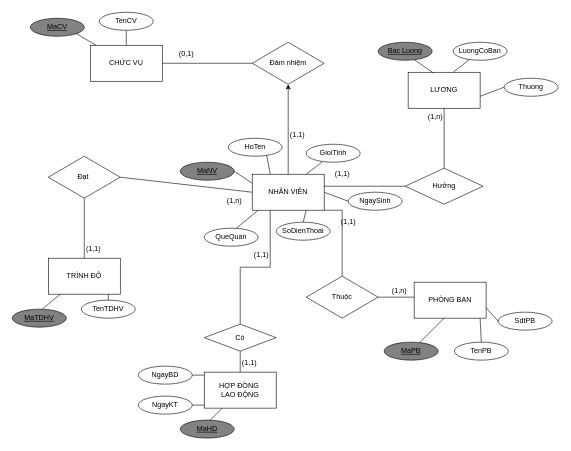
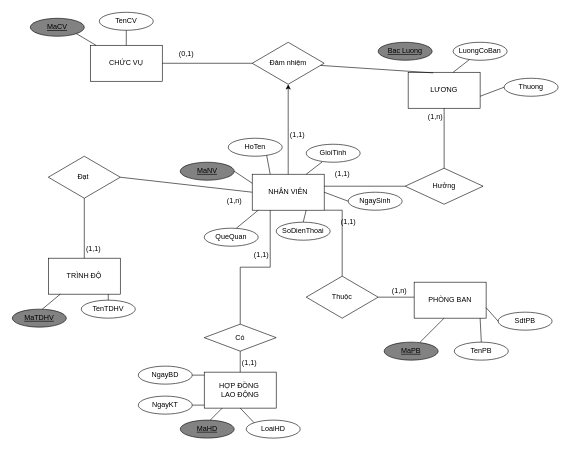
edge "Bac Luong" -- "LƯƠNG": now "Đảm nhiệm" -- "LƯƠNG"
edge "HỢP ĐỒNG LAO ĐỘNG" -- "LoaiHD": added
node "LoaiHD": added
